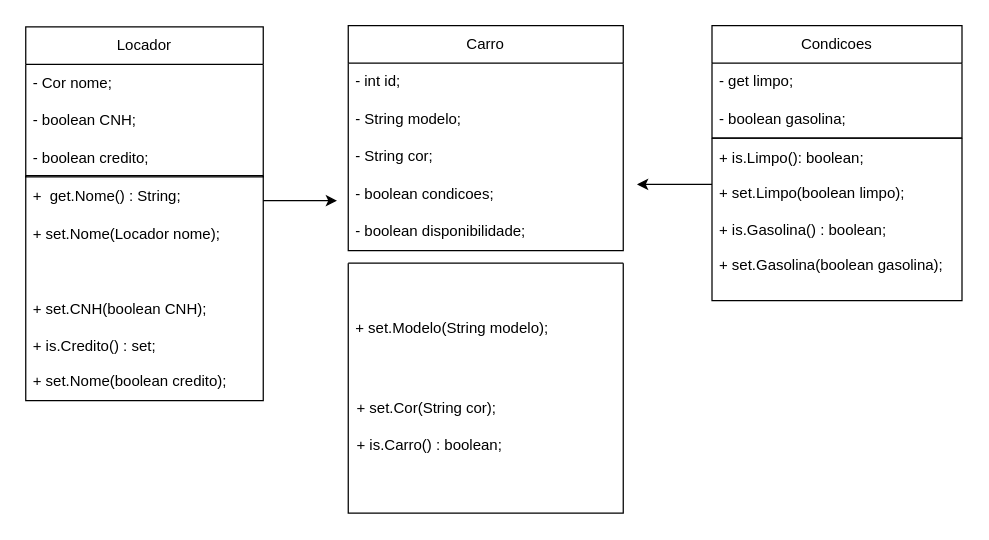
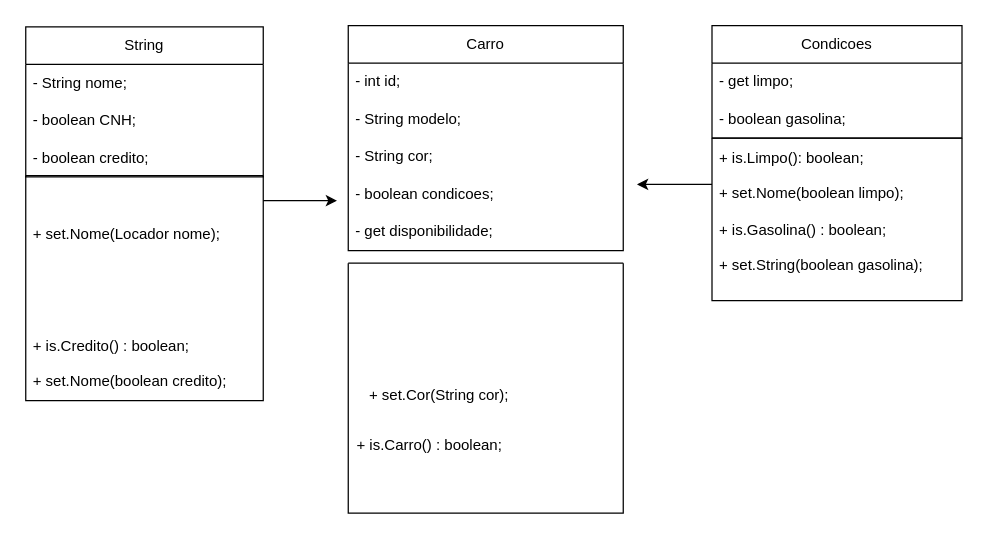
node "Locador": label "Locador" -> "String"
node "- Cor nome;": label "- Cor nome;" -> "- String nome;"
node "+ set.Limpo(boolean limpo);": label "+ set.Limpo(boolean limpo);" -> "+ set.Nome(boolean limpo);"
node "+ get.Nome() : String;": removed
node "- boolean disponibilidade;": label "- boolean disponibilidade;" -> "- get disponibilidade;"
node "+ set.Gasolina(boolean gasolina);": label "+ set.Gasolina(boolean gasolina);" -> "+ set.String(boolean gasolina);"
node "+ set.CNH(boolean CNH);": removed
node "+ set.Modelo(String modelo);": removed
node "+ is.Credito() : set;": label "+ is.Credito() : set;" -> "+ is.Credito() : boolean;"
node "+ set.Cor(String cor);": moved (474, 408) -> (487, 396)
